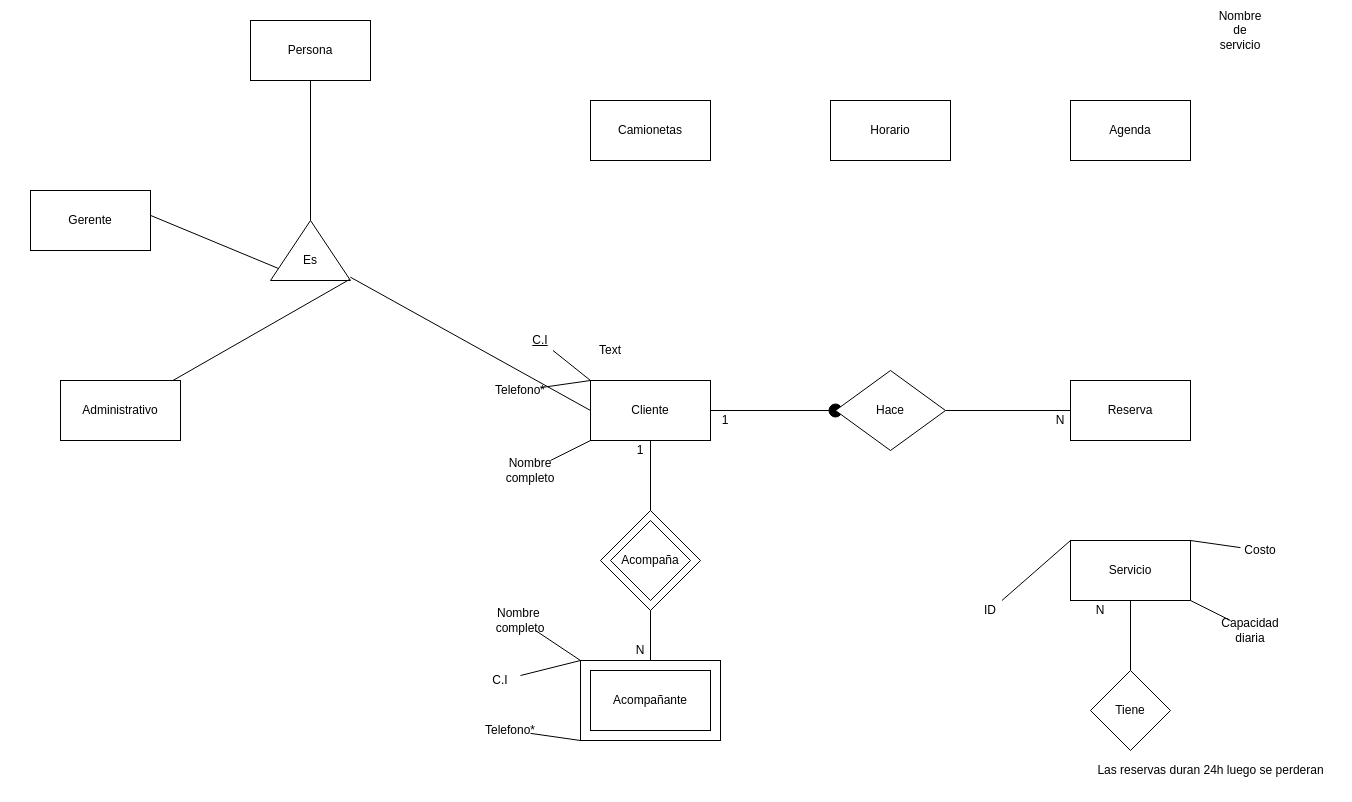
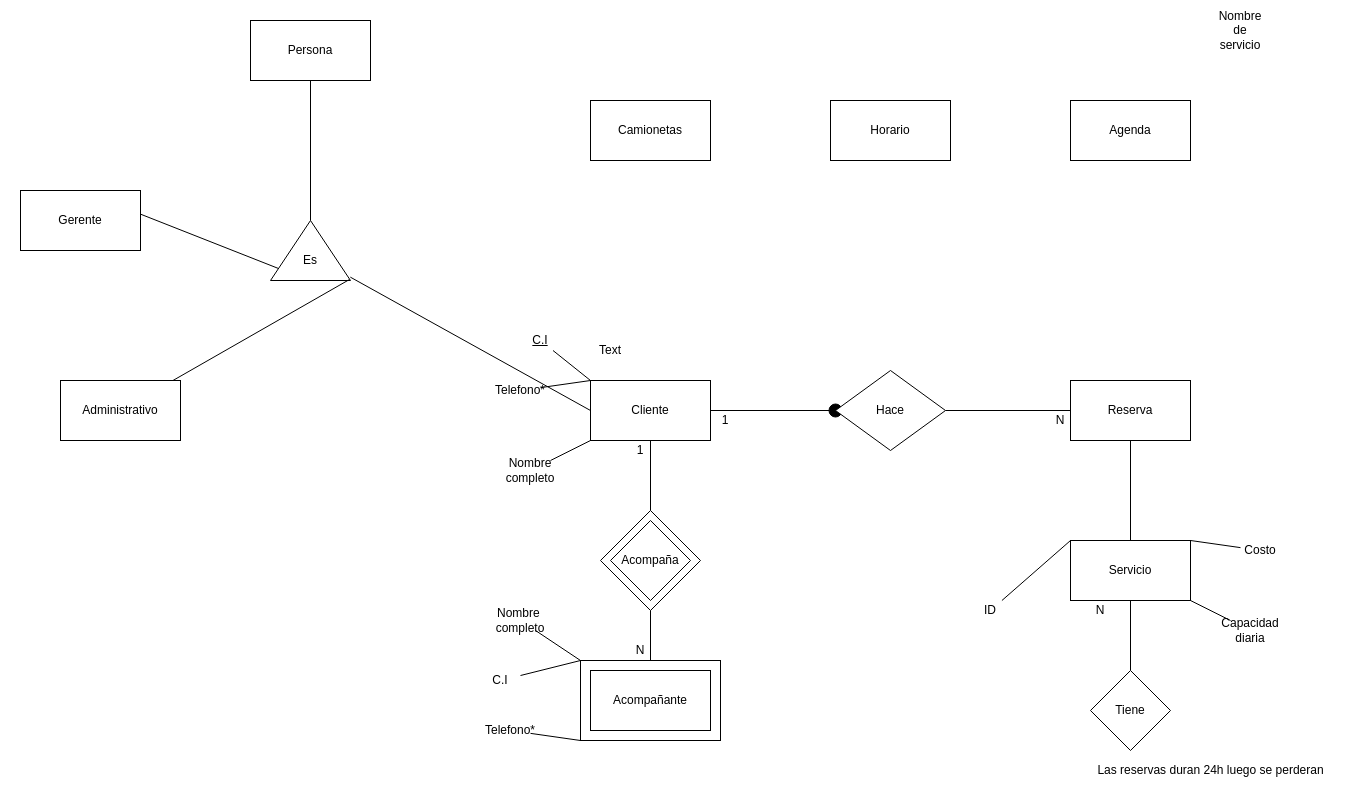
node "Gerente": moved (91, 221) -> (81, 221)
edge "Reserva" -- "Servicio": added
